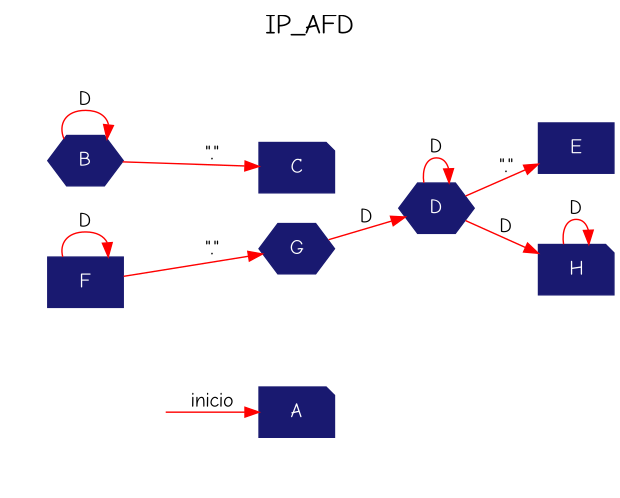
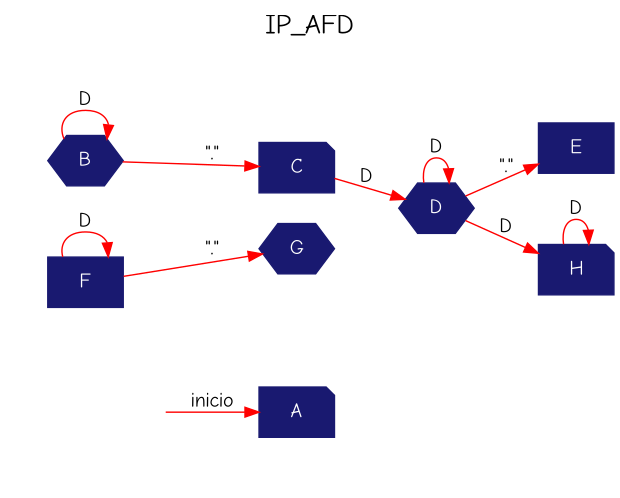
edge "G" -> "D": now "C" -> "D"
